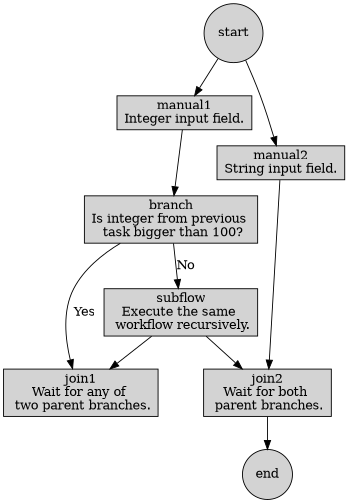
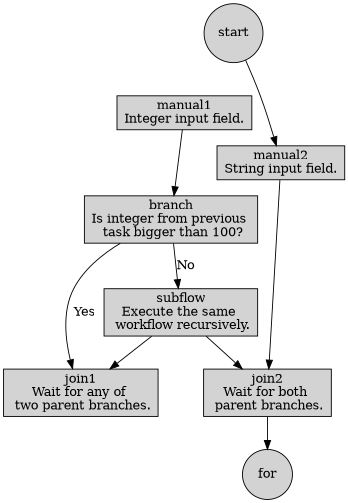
edge "start" -> "manual1 Integer input field.": removed
node "end": label "end" -> "for"
